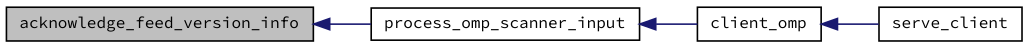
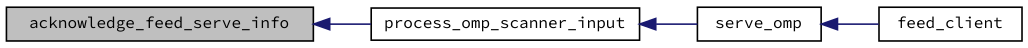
node "acknowledge_feed_version_info": label "acknowledge_feed_version_info" -> "acknowledge_feed_serve_info"
node "client_omp": label "client_omp" -> "serve_omp"
node "serve_client": label "serve_client" -> "feed_client"
